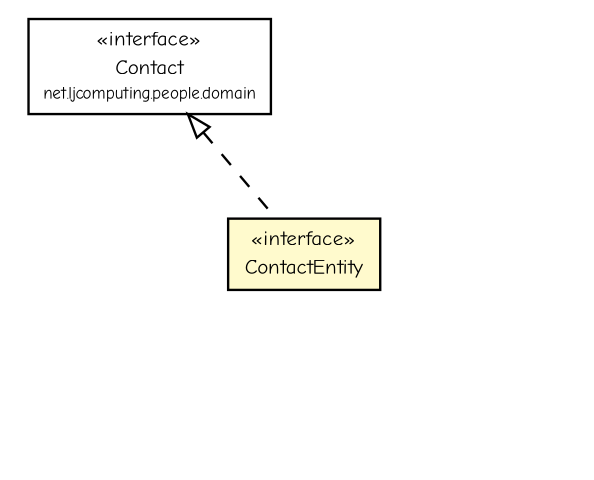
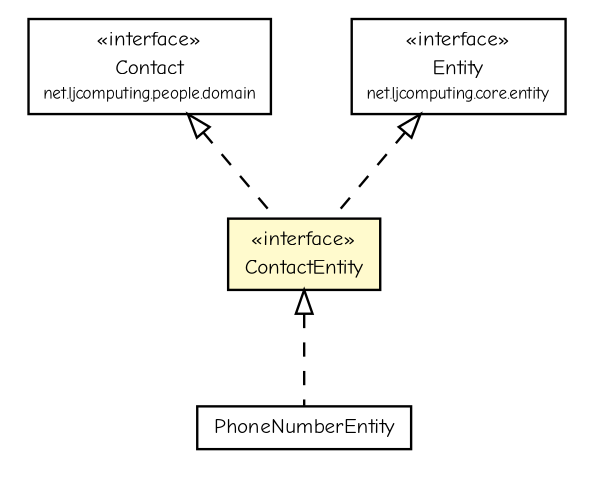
node "Entity": added
node "PhoneNumberEntity": added
